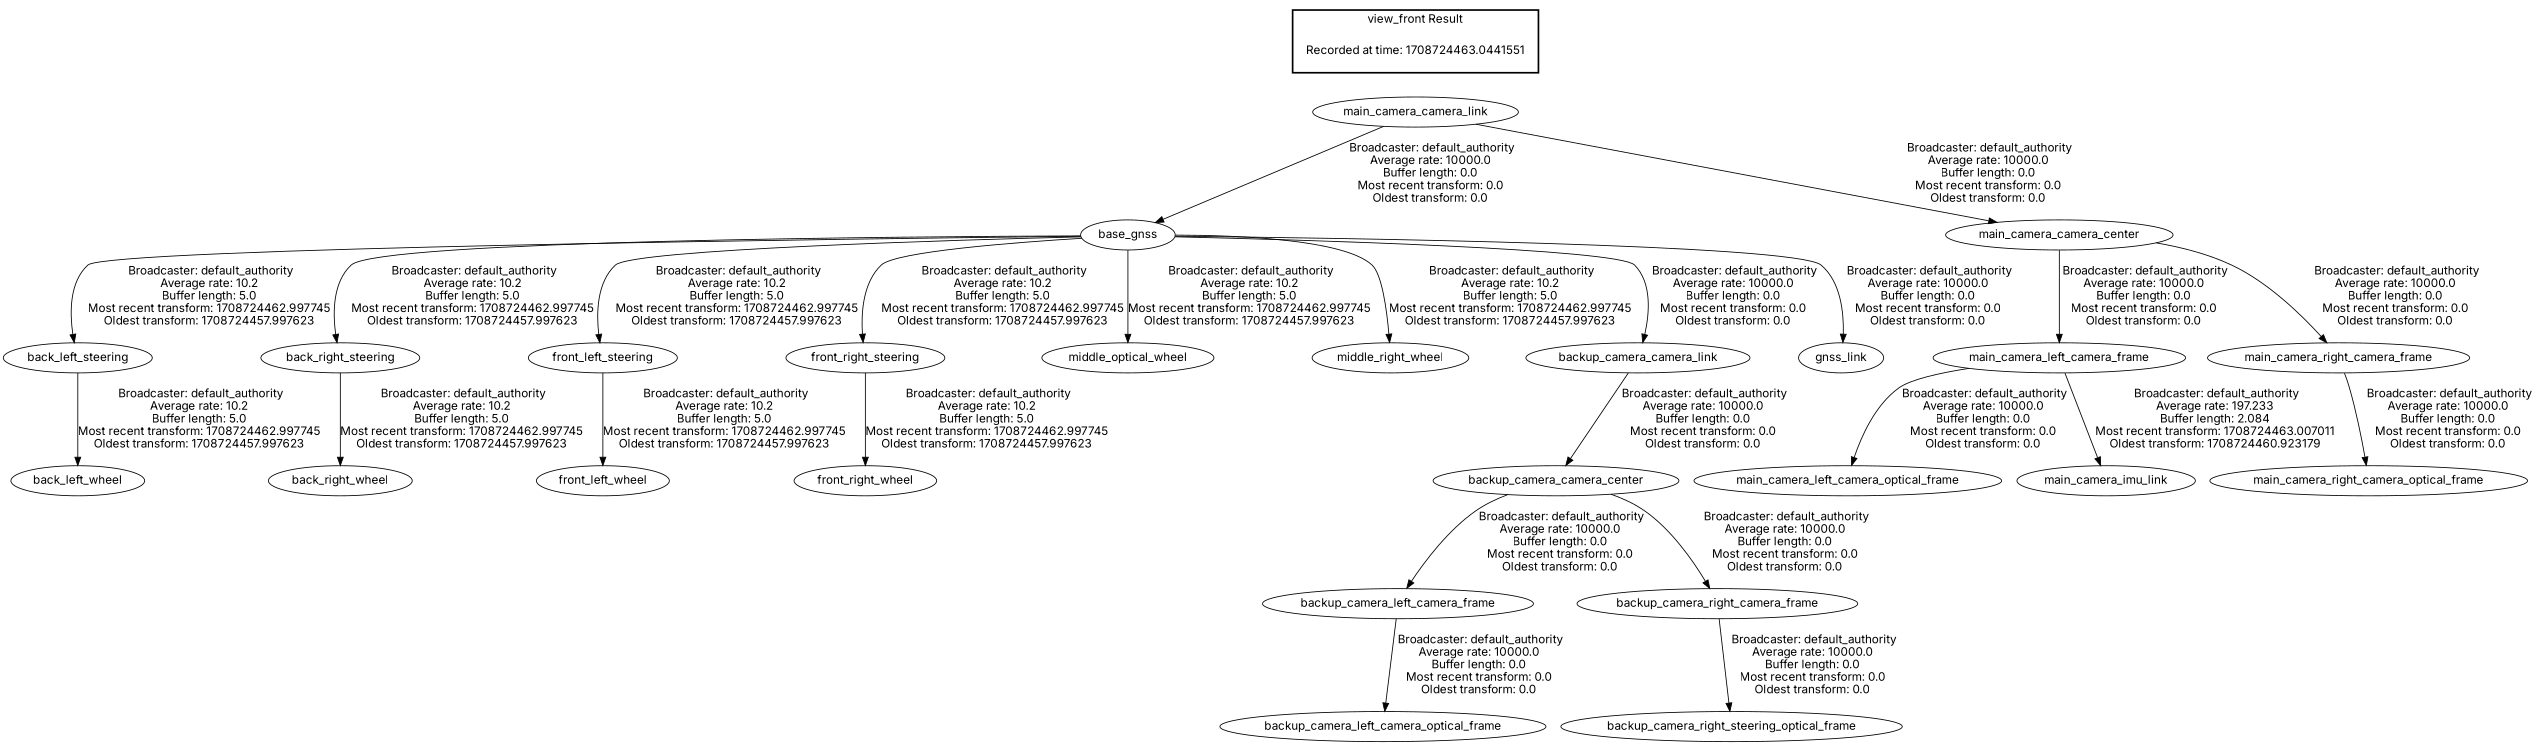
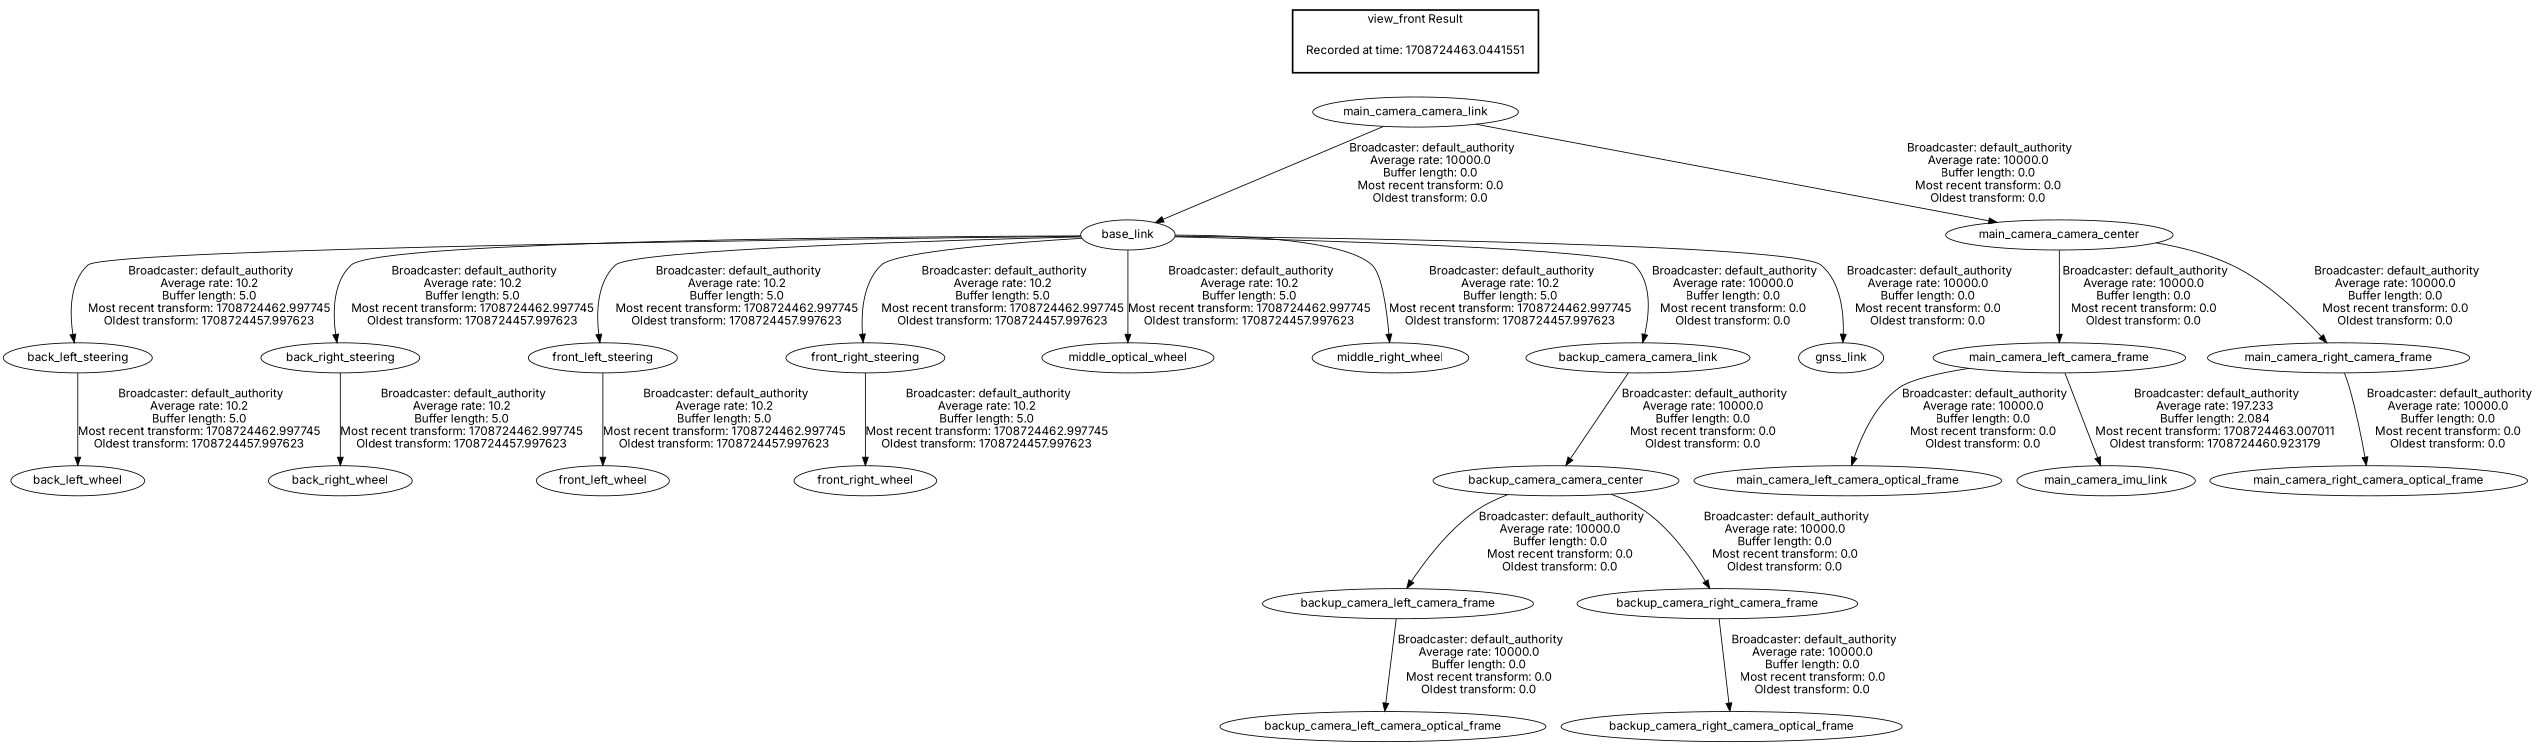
node "base_gnss": label "base_gnss" -> "base_link"
node "backup_camera_right_steering_optical_frame": label "backup_camera_right_steering_optical_frame" -> "backup_camera_right_camera_optical_frame"
